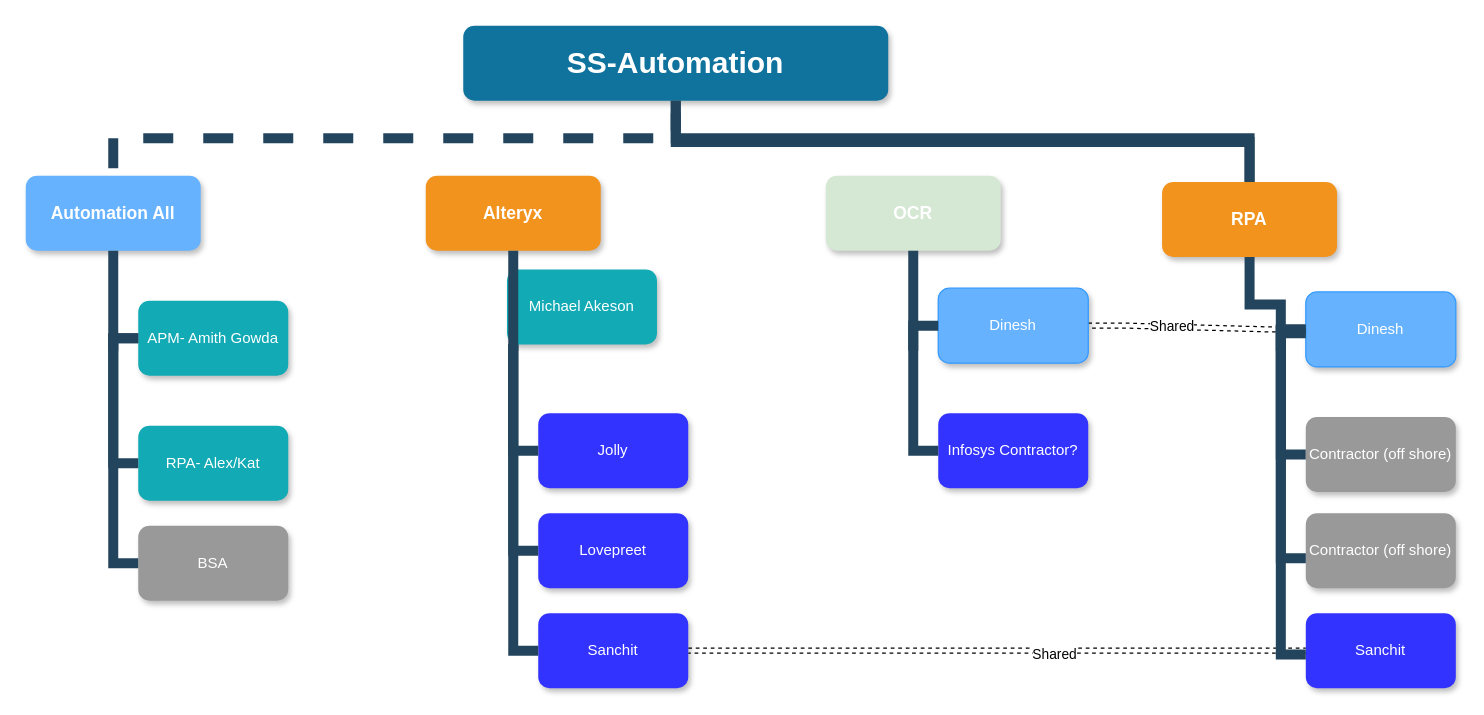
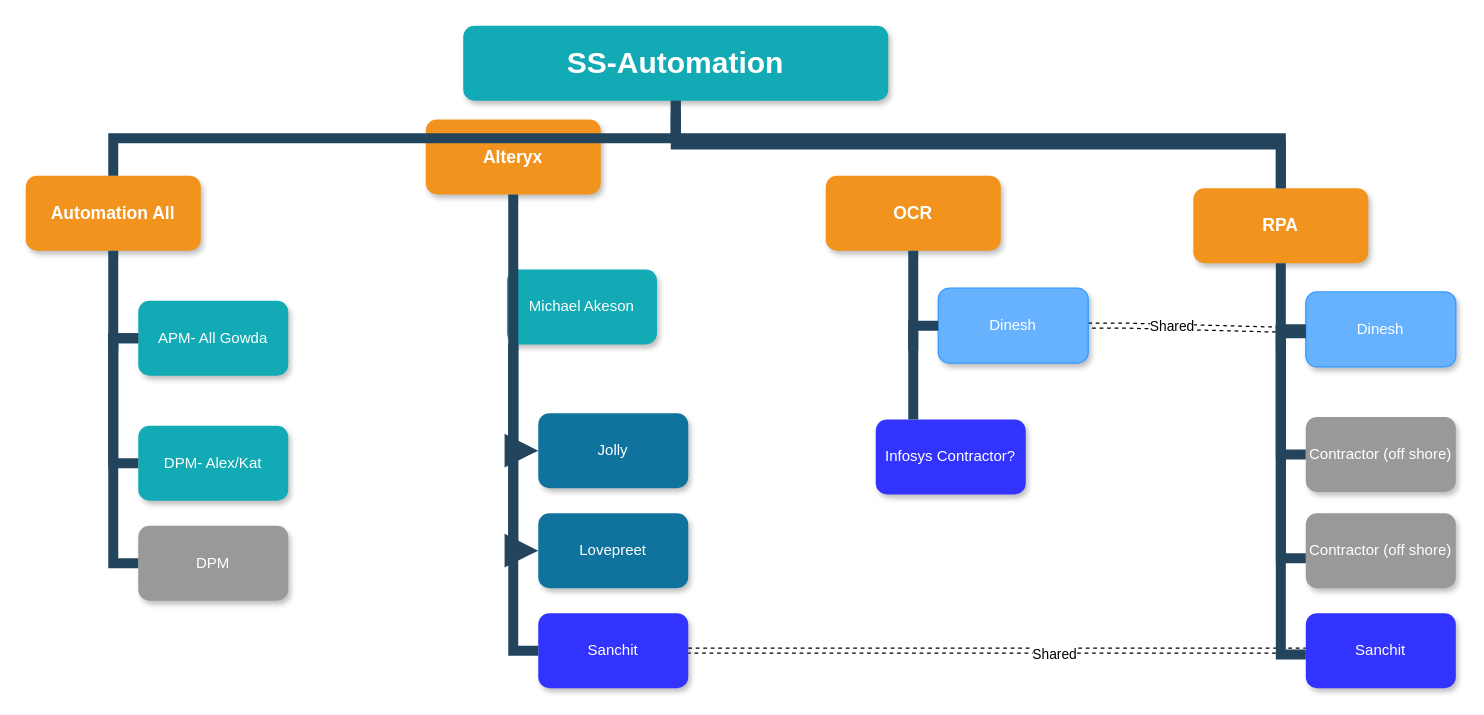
node "SS-Automation": fillcolor #10739e -> #12aab5
edge "SS-Automation" -- "Automation All": style dashed -> solid
node "Automation All": fillcolor #66b2ff -> #f2931e
node "Alteryx": moved (513, 213) -> (513, 157)
node "OCR": fillcolor #d5e8d4 -> #f2931e
node "RPA": moved (1249, 219) -> (1281, 226)
node "APM- Amith Gowda": label "APM- Amith Gowda" -> "APM- All Gowda"
edge "Michael Akeson" -- "Jolly": arrowhead none -> block
node "Jolly": fillcolor #3333ff -> #10739e
node "Infosys Contractor?": moved (1013, 451) -> (951, 457)
node "RPA- Alex/Kat": label "RPA- Alex/Kat" -> "DPM- Alex/Kat"
edge "Michael Akeson" -- "Lovepreet": arrowhead none -> block
node "Lovepreet": fillcolor #3333ff -> #10739e
node "BSA": label "BSA" -> "DPM"
